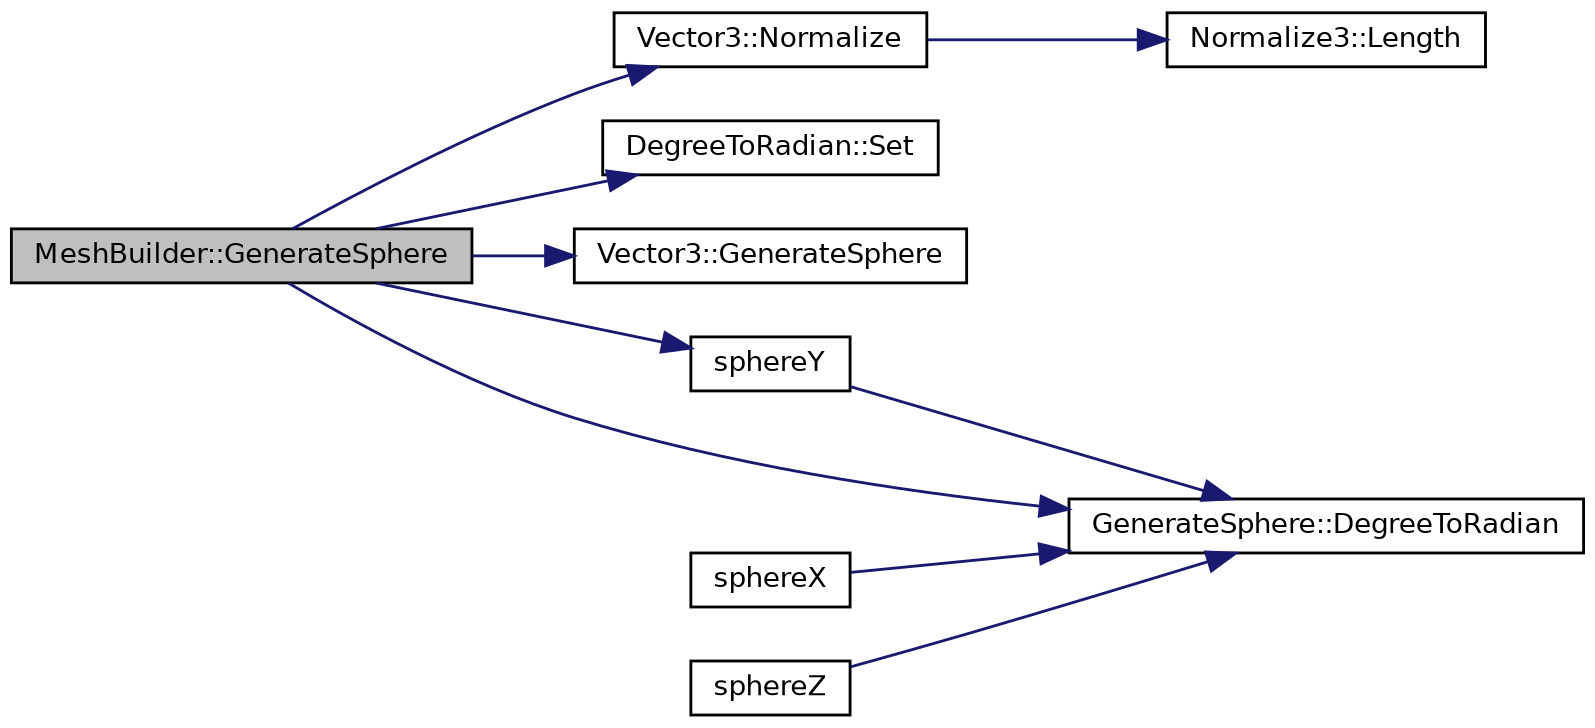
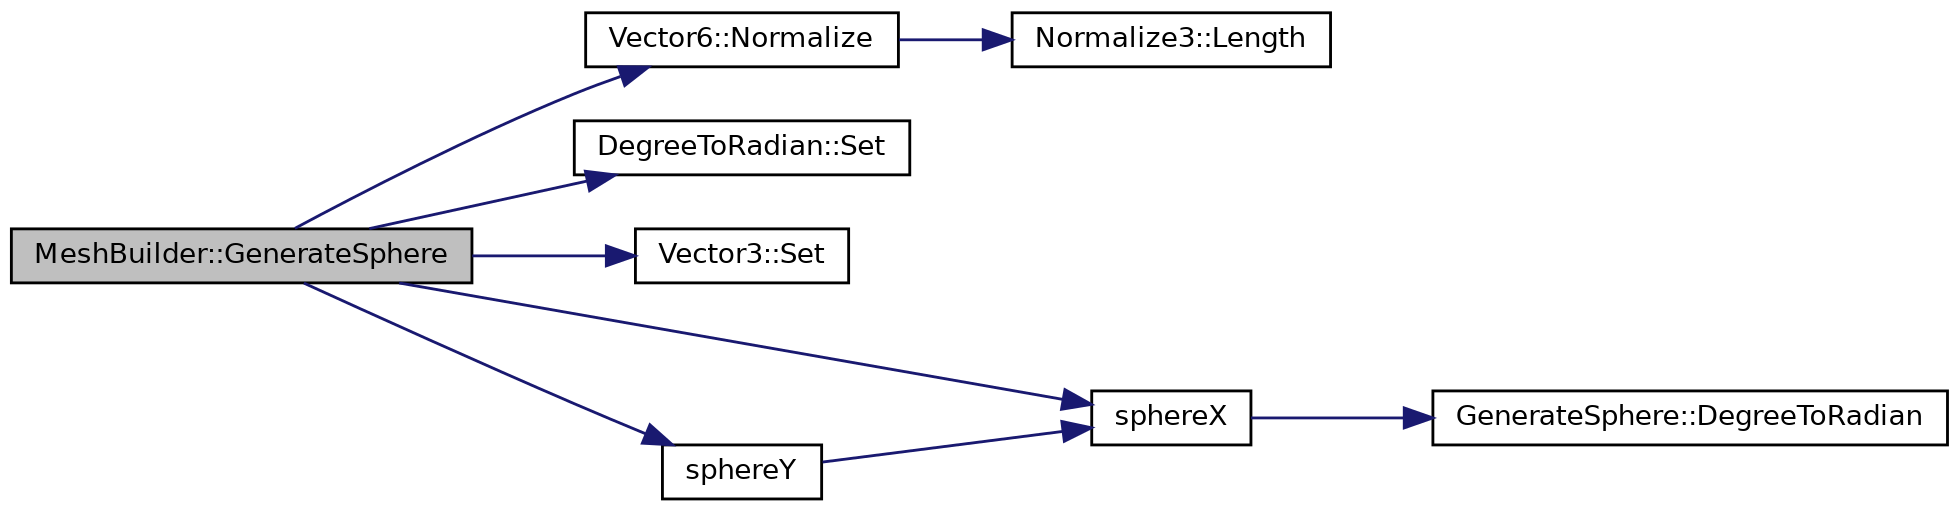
node "Vector3::Normalize": label "Vector3::Normalize" -> "Vector6::Normalize"
node "Vector3::GenerateSphere": label "Vector3::GenerateSphere" -> "Vector3::Set"
edge "MeshBuilder::GenerateSphere" -> "GenerateSphere::DegreeToRadian": now "MeshBuilder::GenerateSphere" -> "sphereX"
edge "sphereY" -> "GenerateSphere::DegreeToRadian": now "sphereY" -> "sphereX"
node "sphereZ": removed
